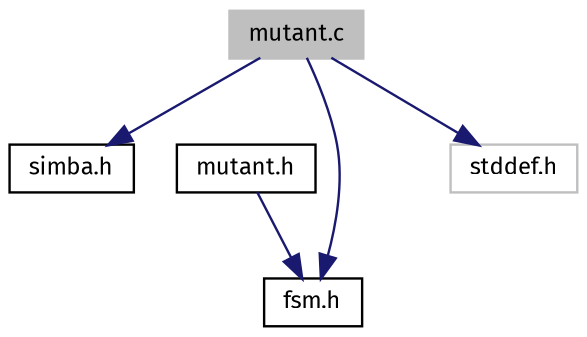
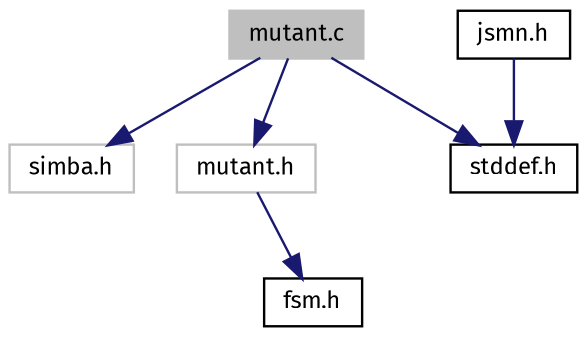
node "jsmn.h": added
edge "mutant.c" -> "fsm.h": now "mutant.c" -> "mutant.h"
node "simba.h": color black -> grey75
node "mutant.h": color black -> grey75
node "stddef.h": color grey75 -> black
